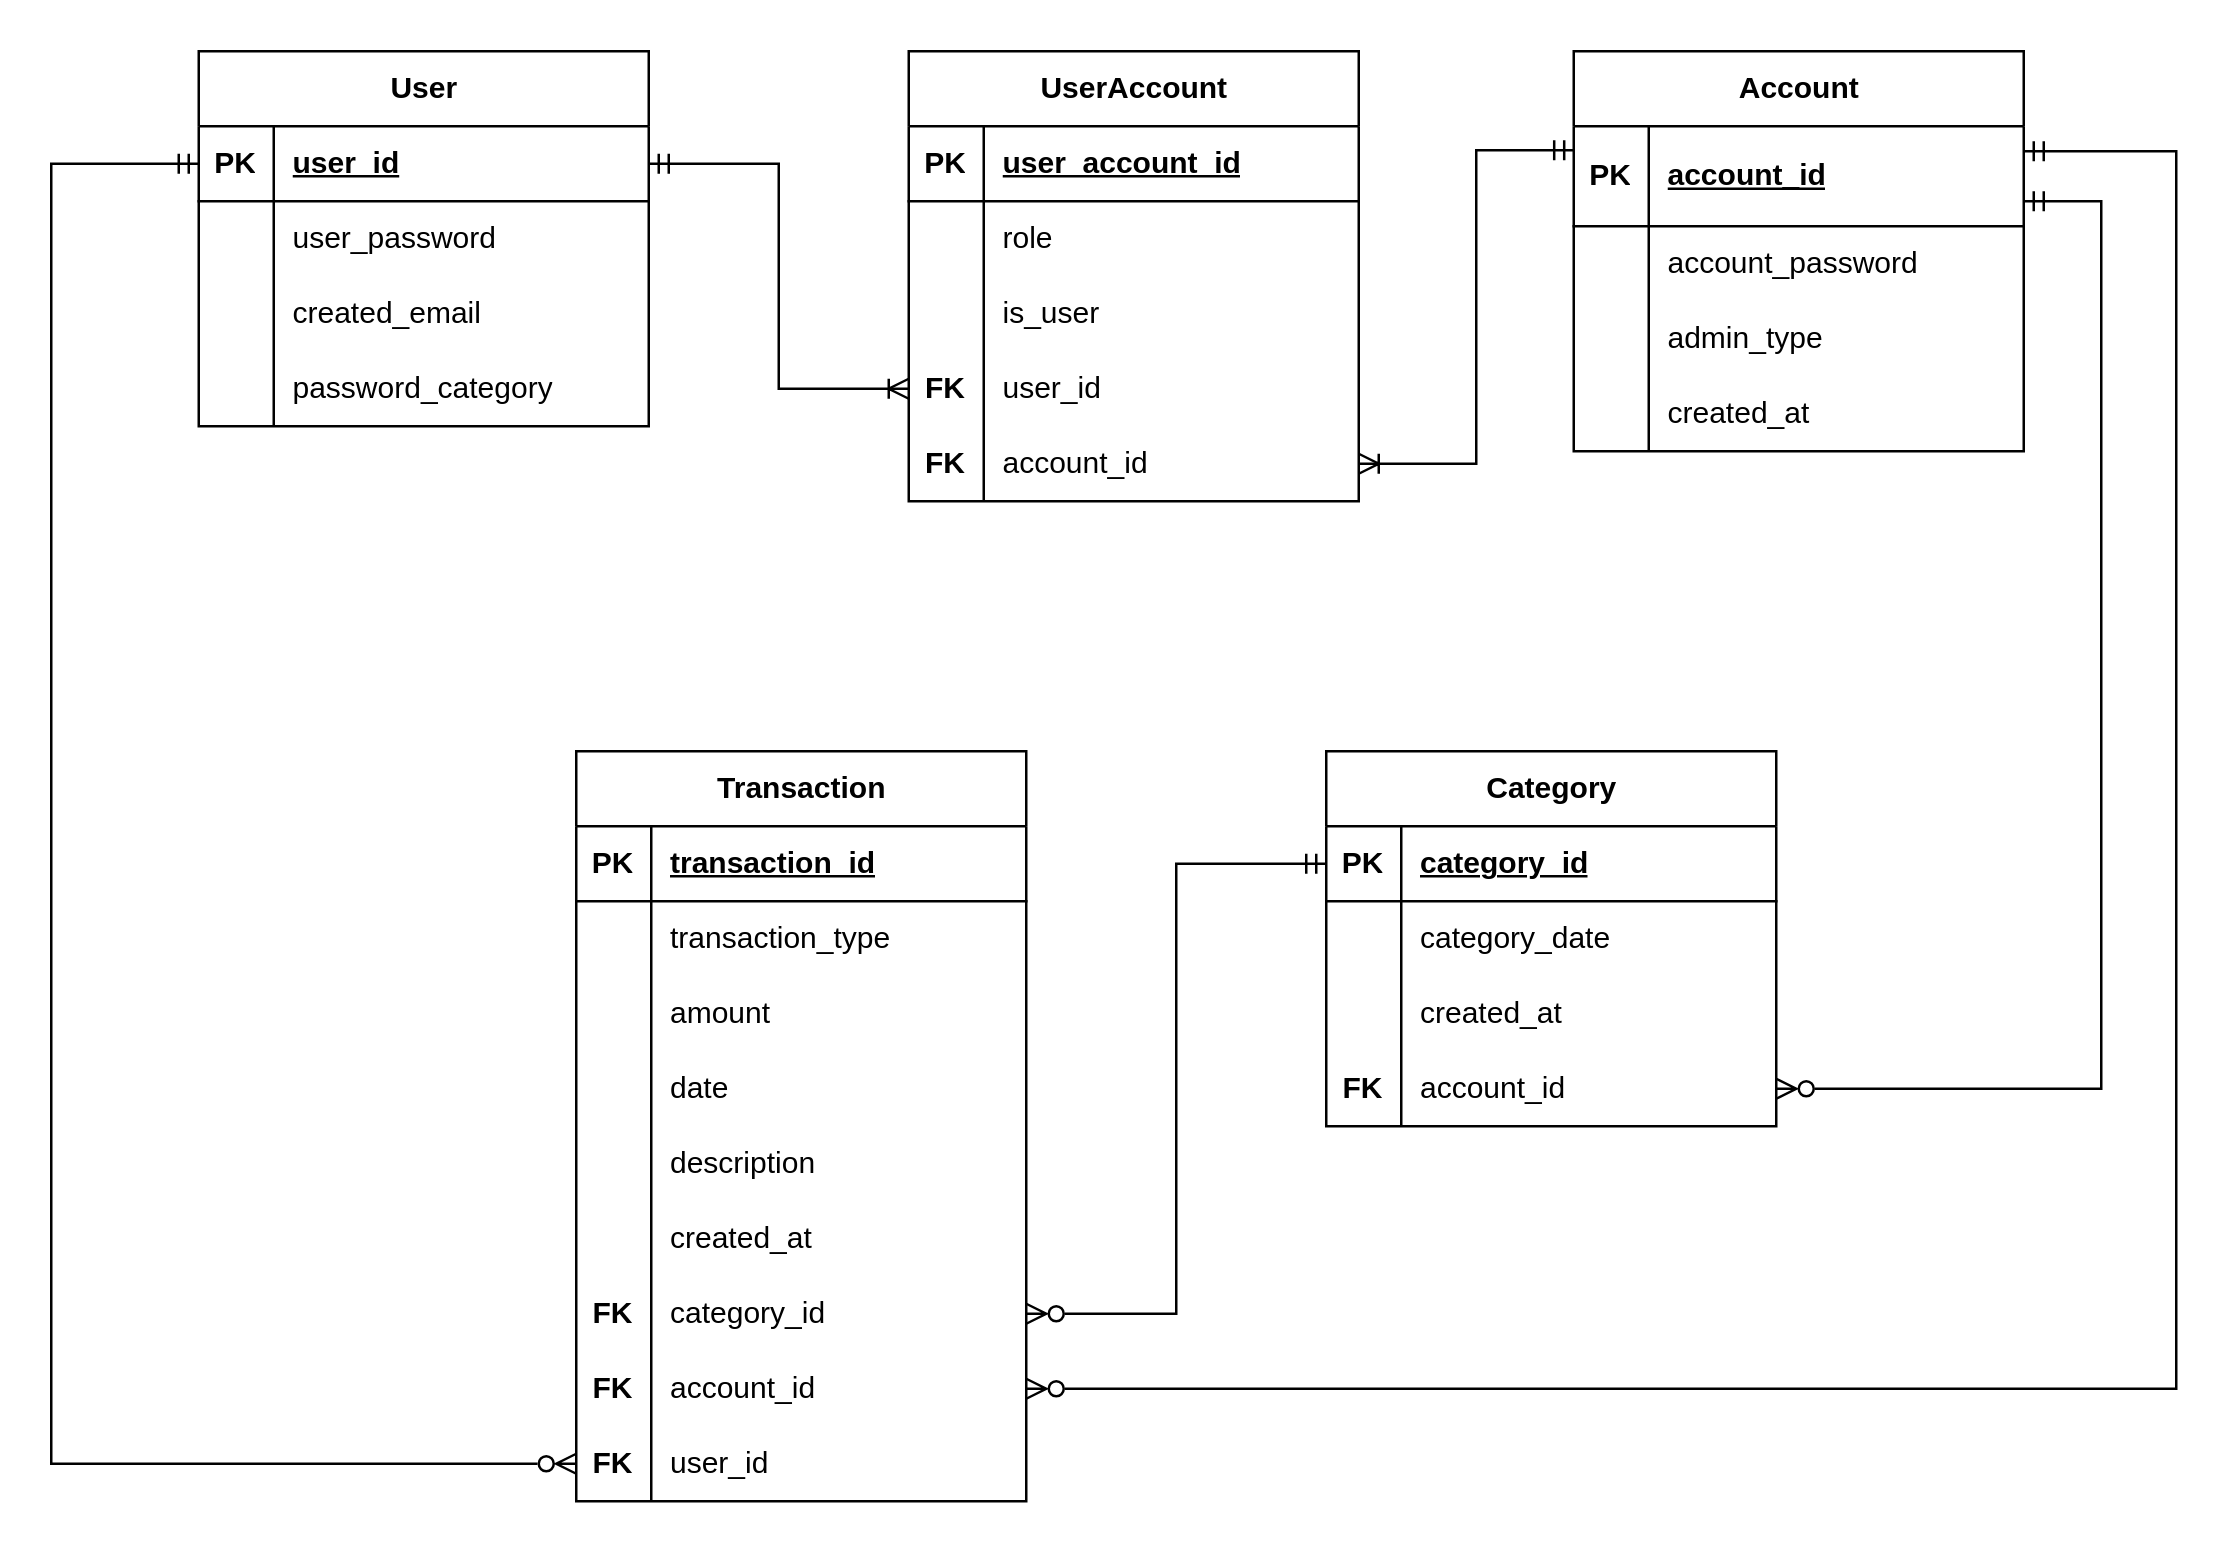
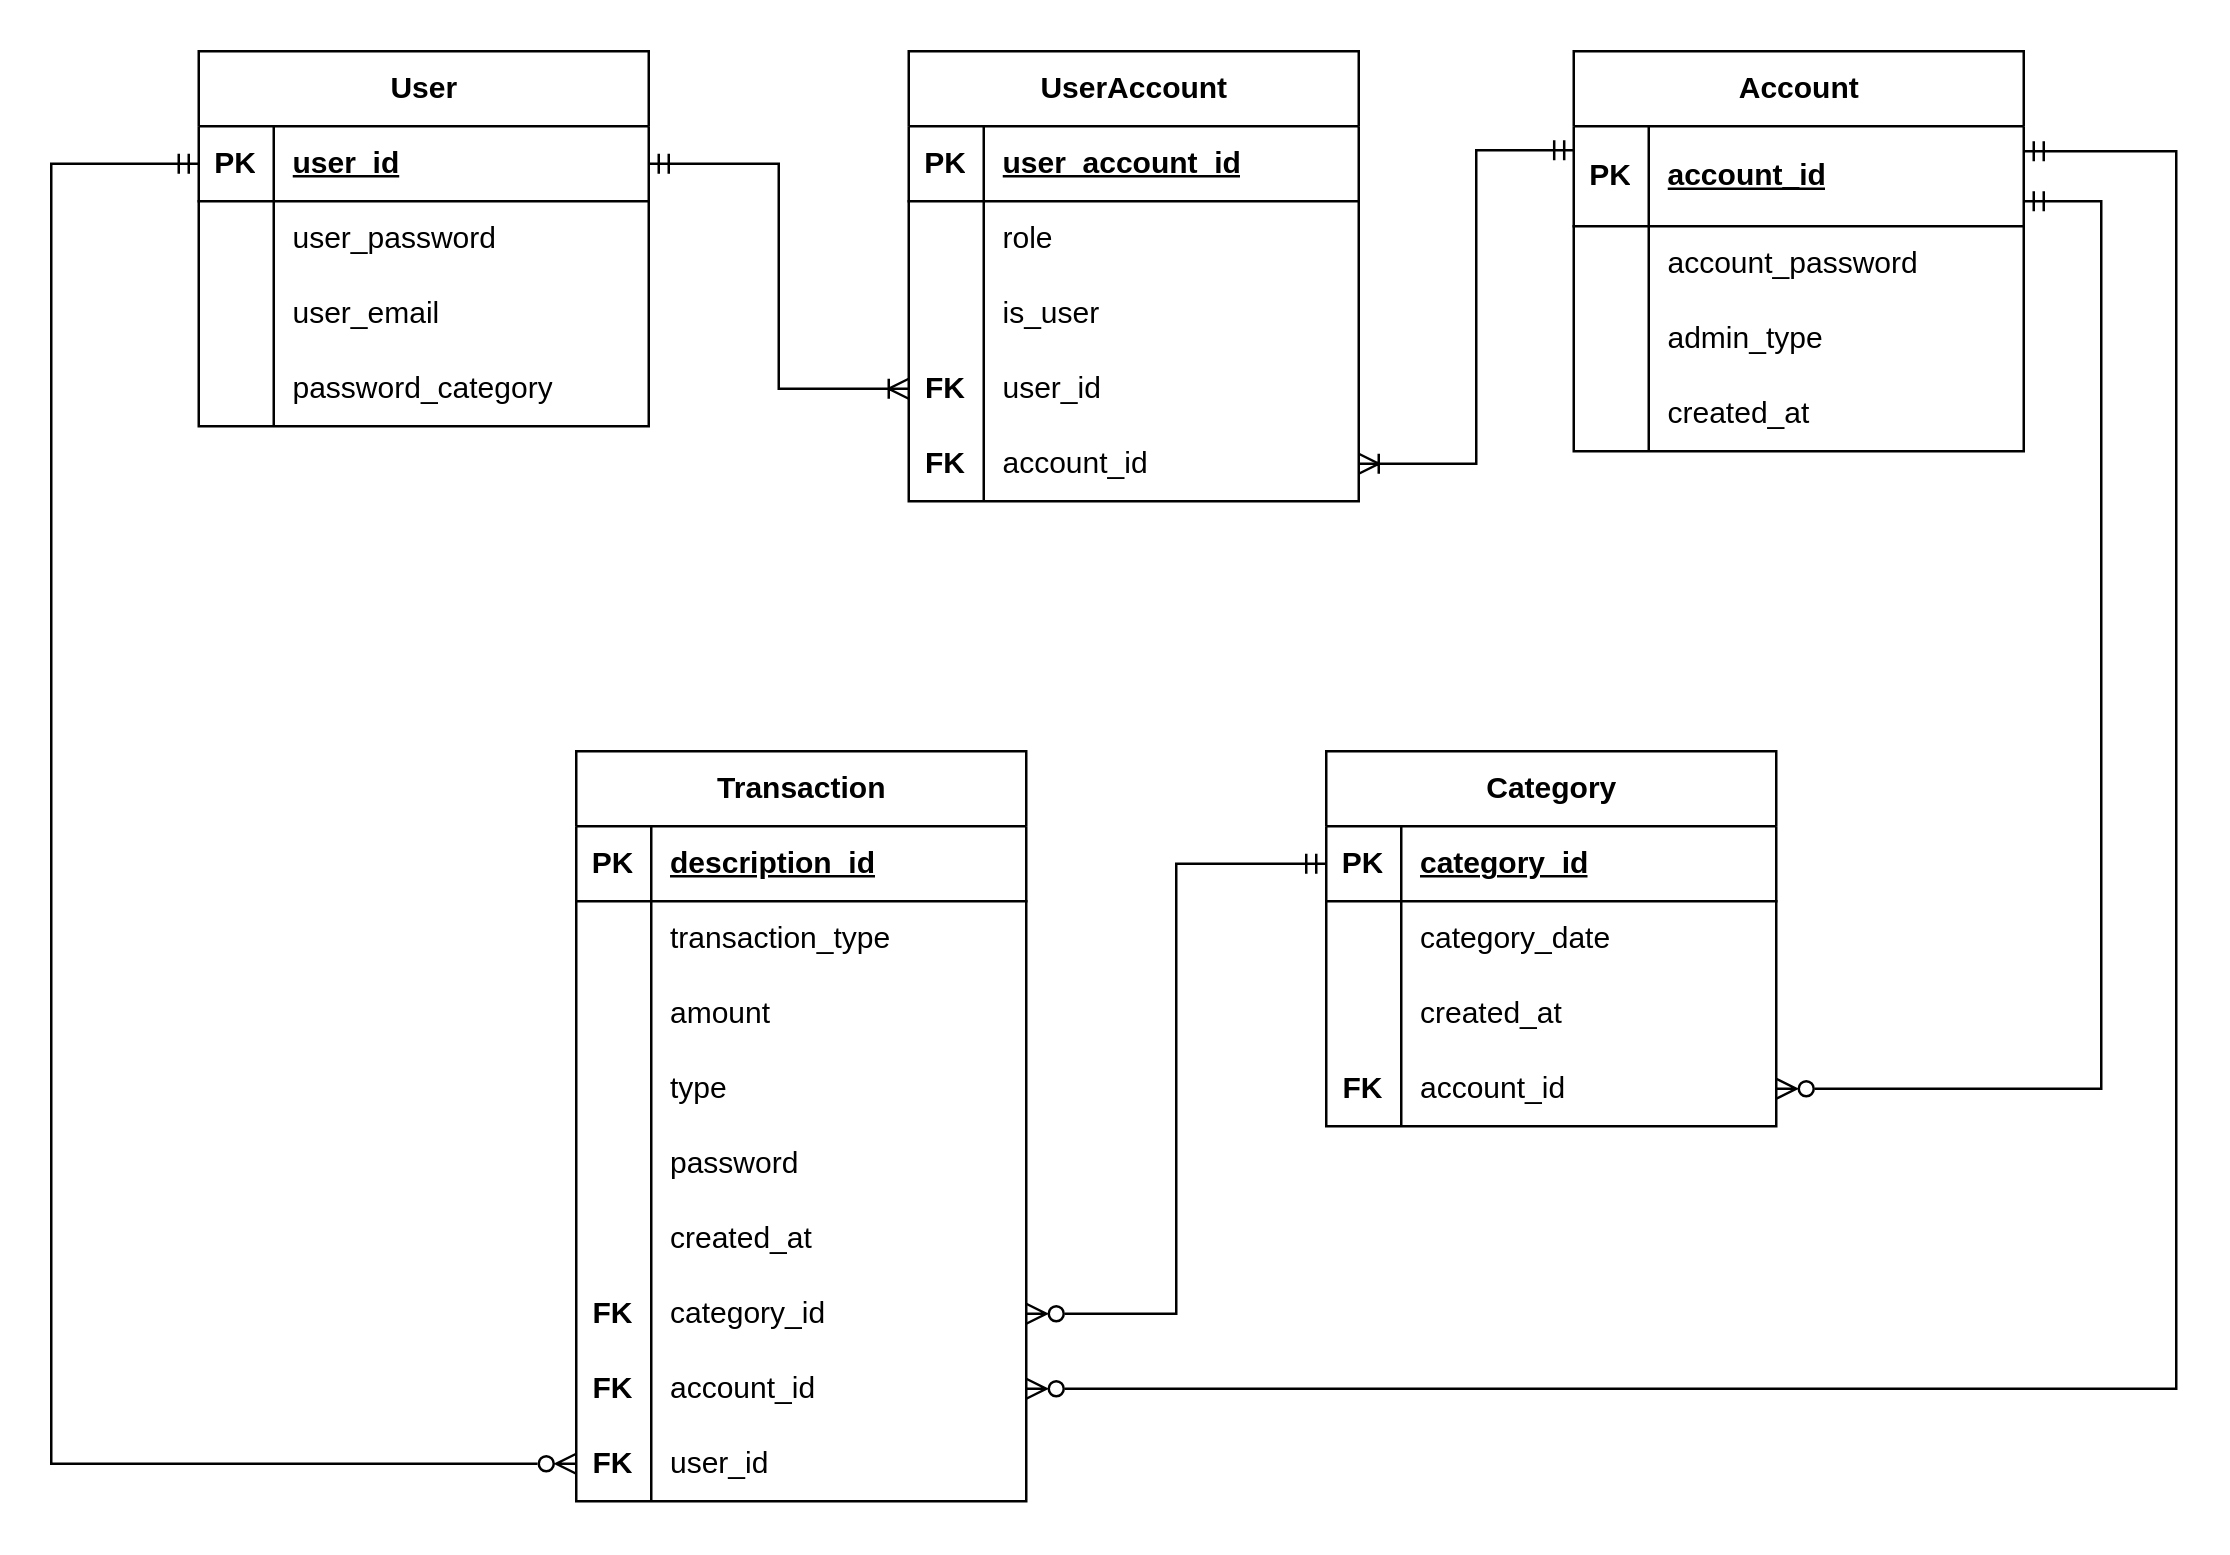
node "created_email": label "created_email" -> "user_email"
node "transaction_id": label "transaction_id" -> "description_id"
node "date": label "date" -> "type"
node "description": label "description" -> "password"
